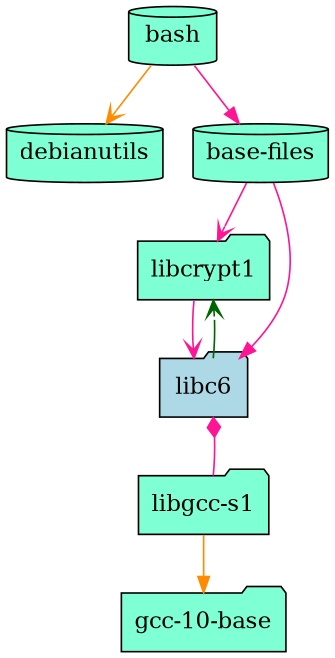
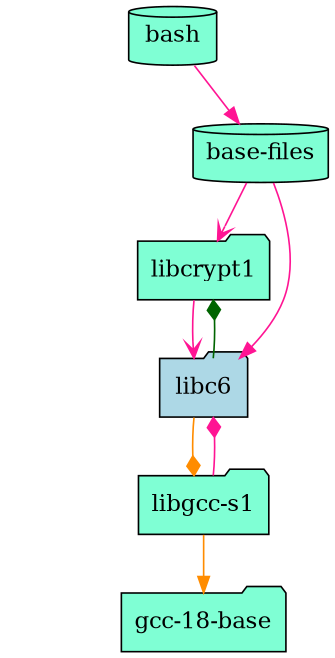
node "debianutils": removed
edge "libc6" -> "libcrypt1": arrowhead vee -> diamond
edge "libc6" -> "libgcc-s1": added
node "gcc-10-base": label "gcc-10-base" -> "gcc-18-base"
